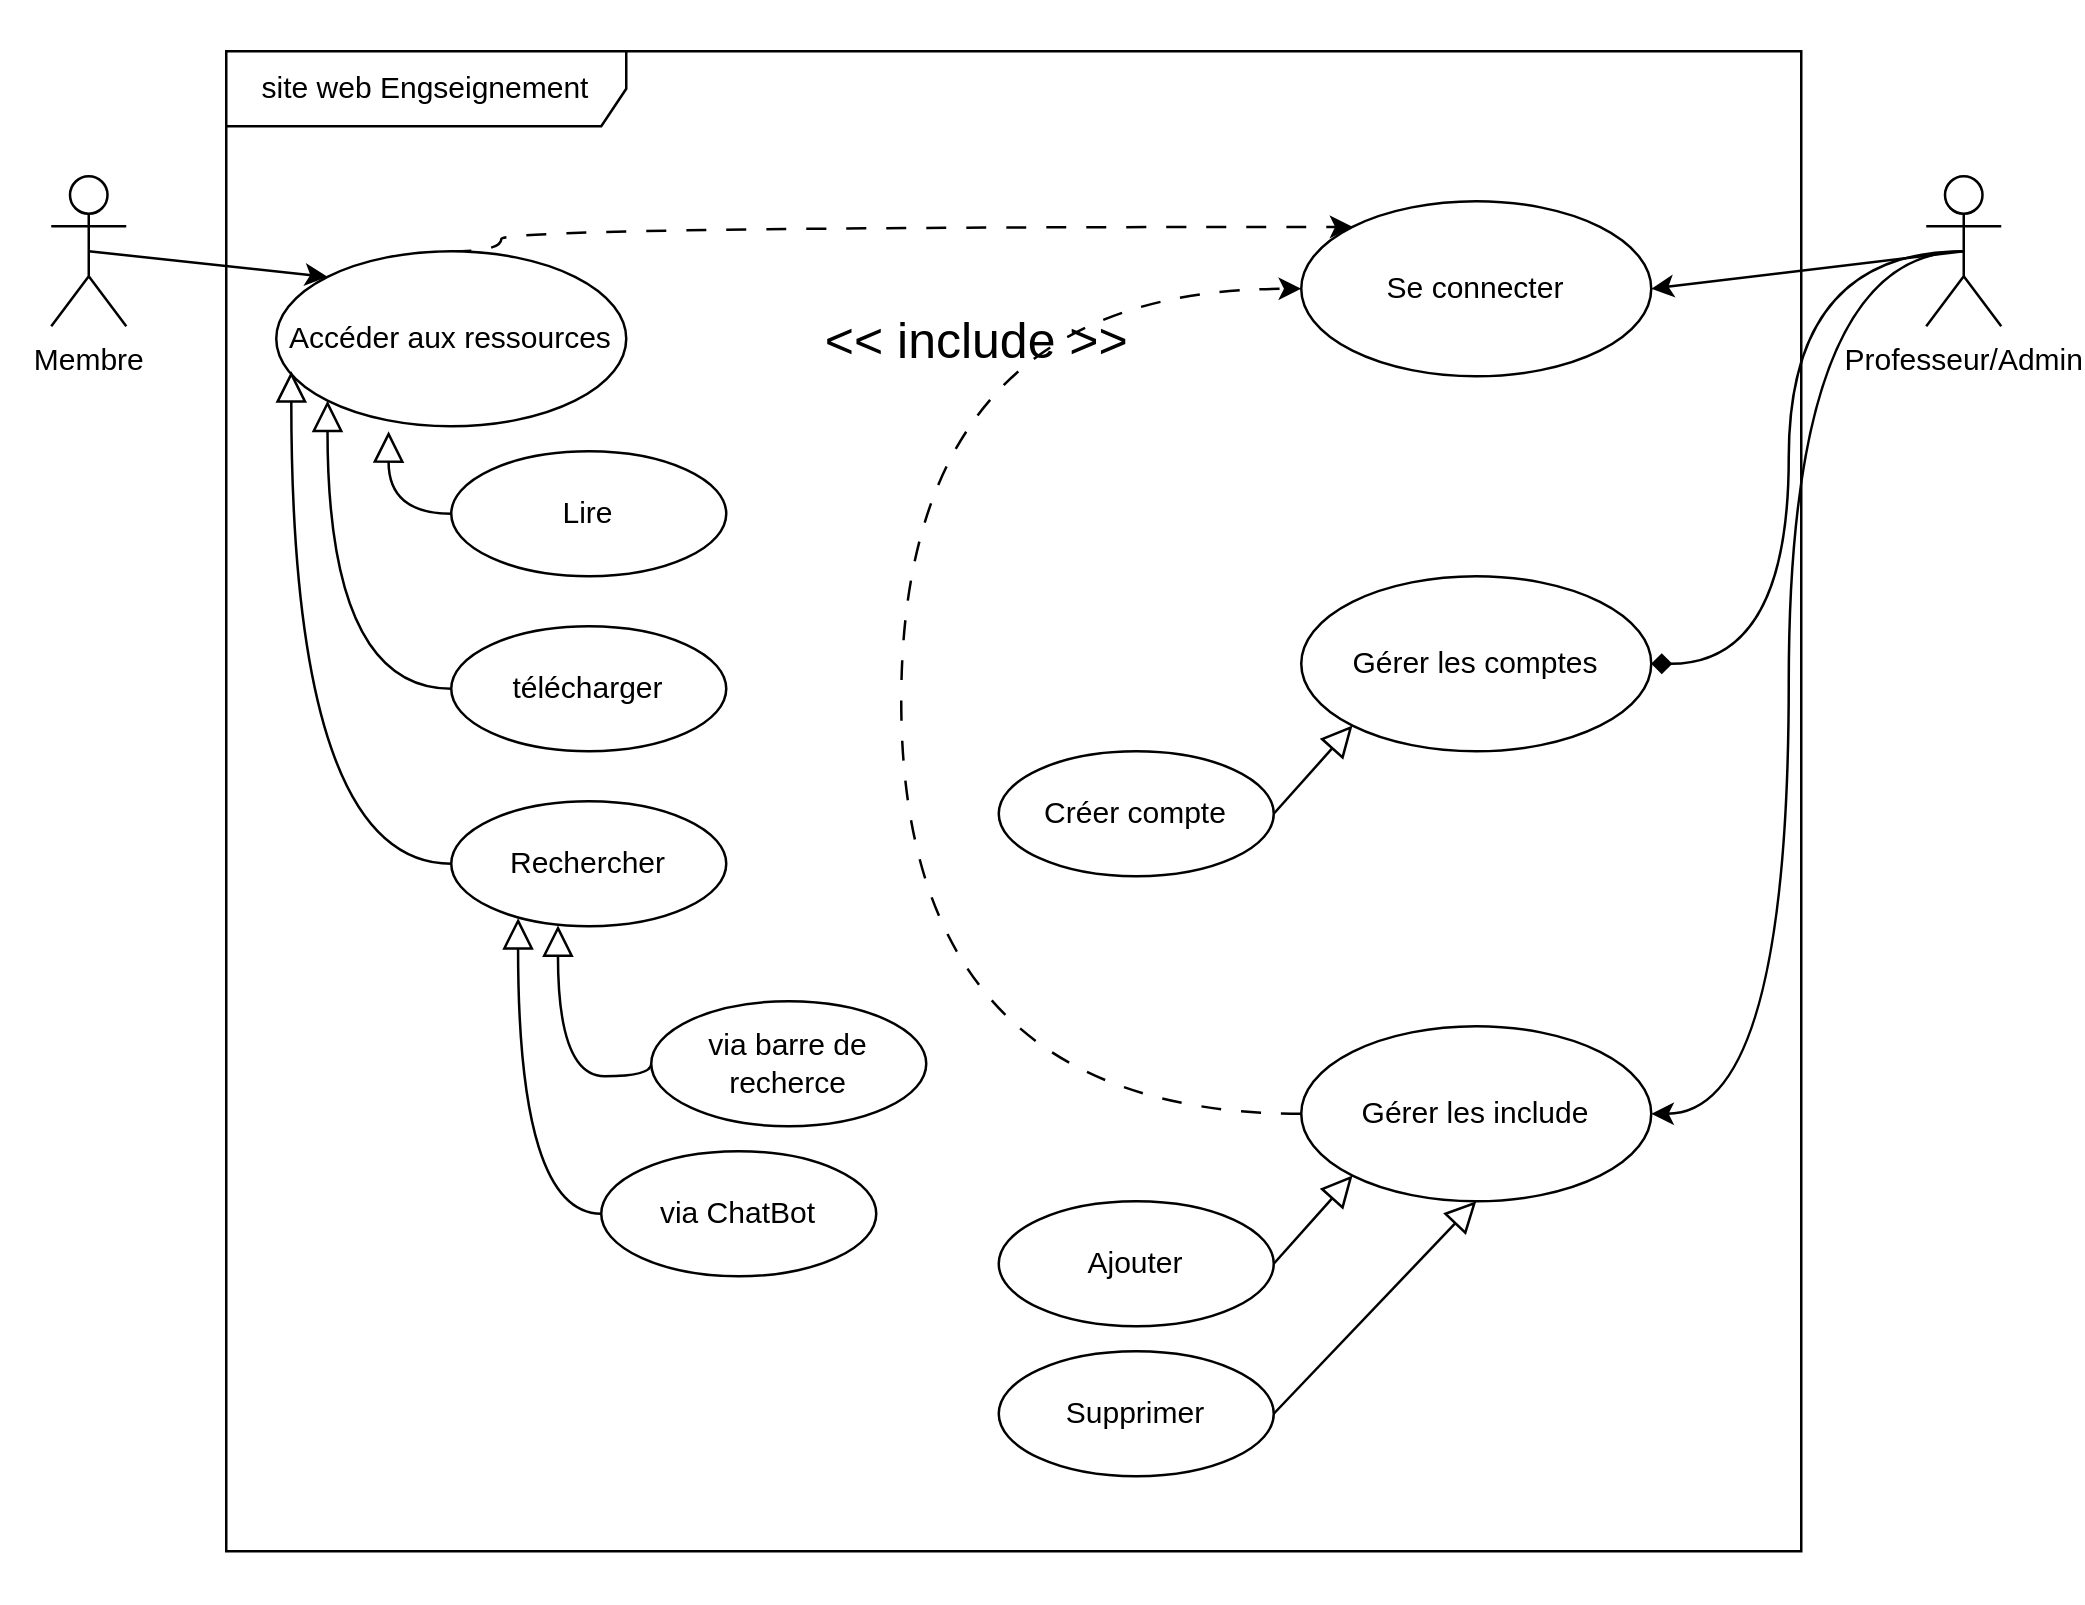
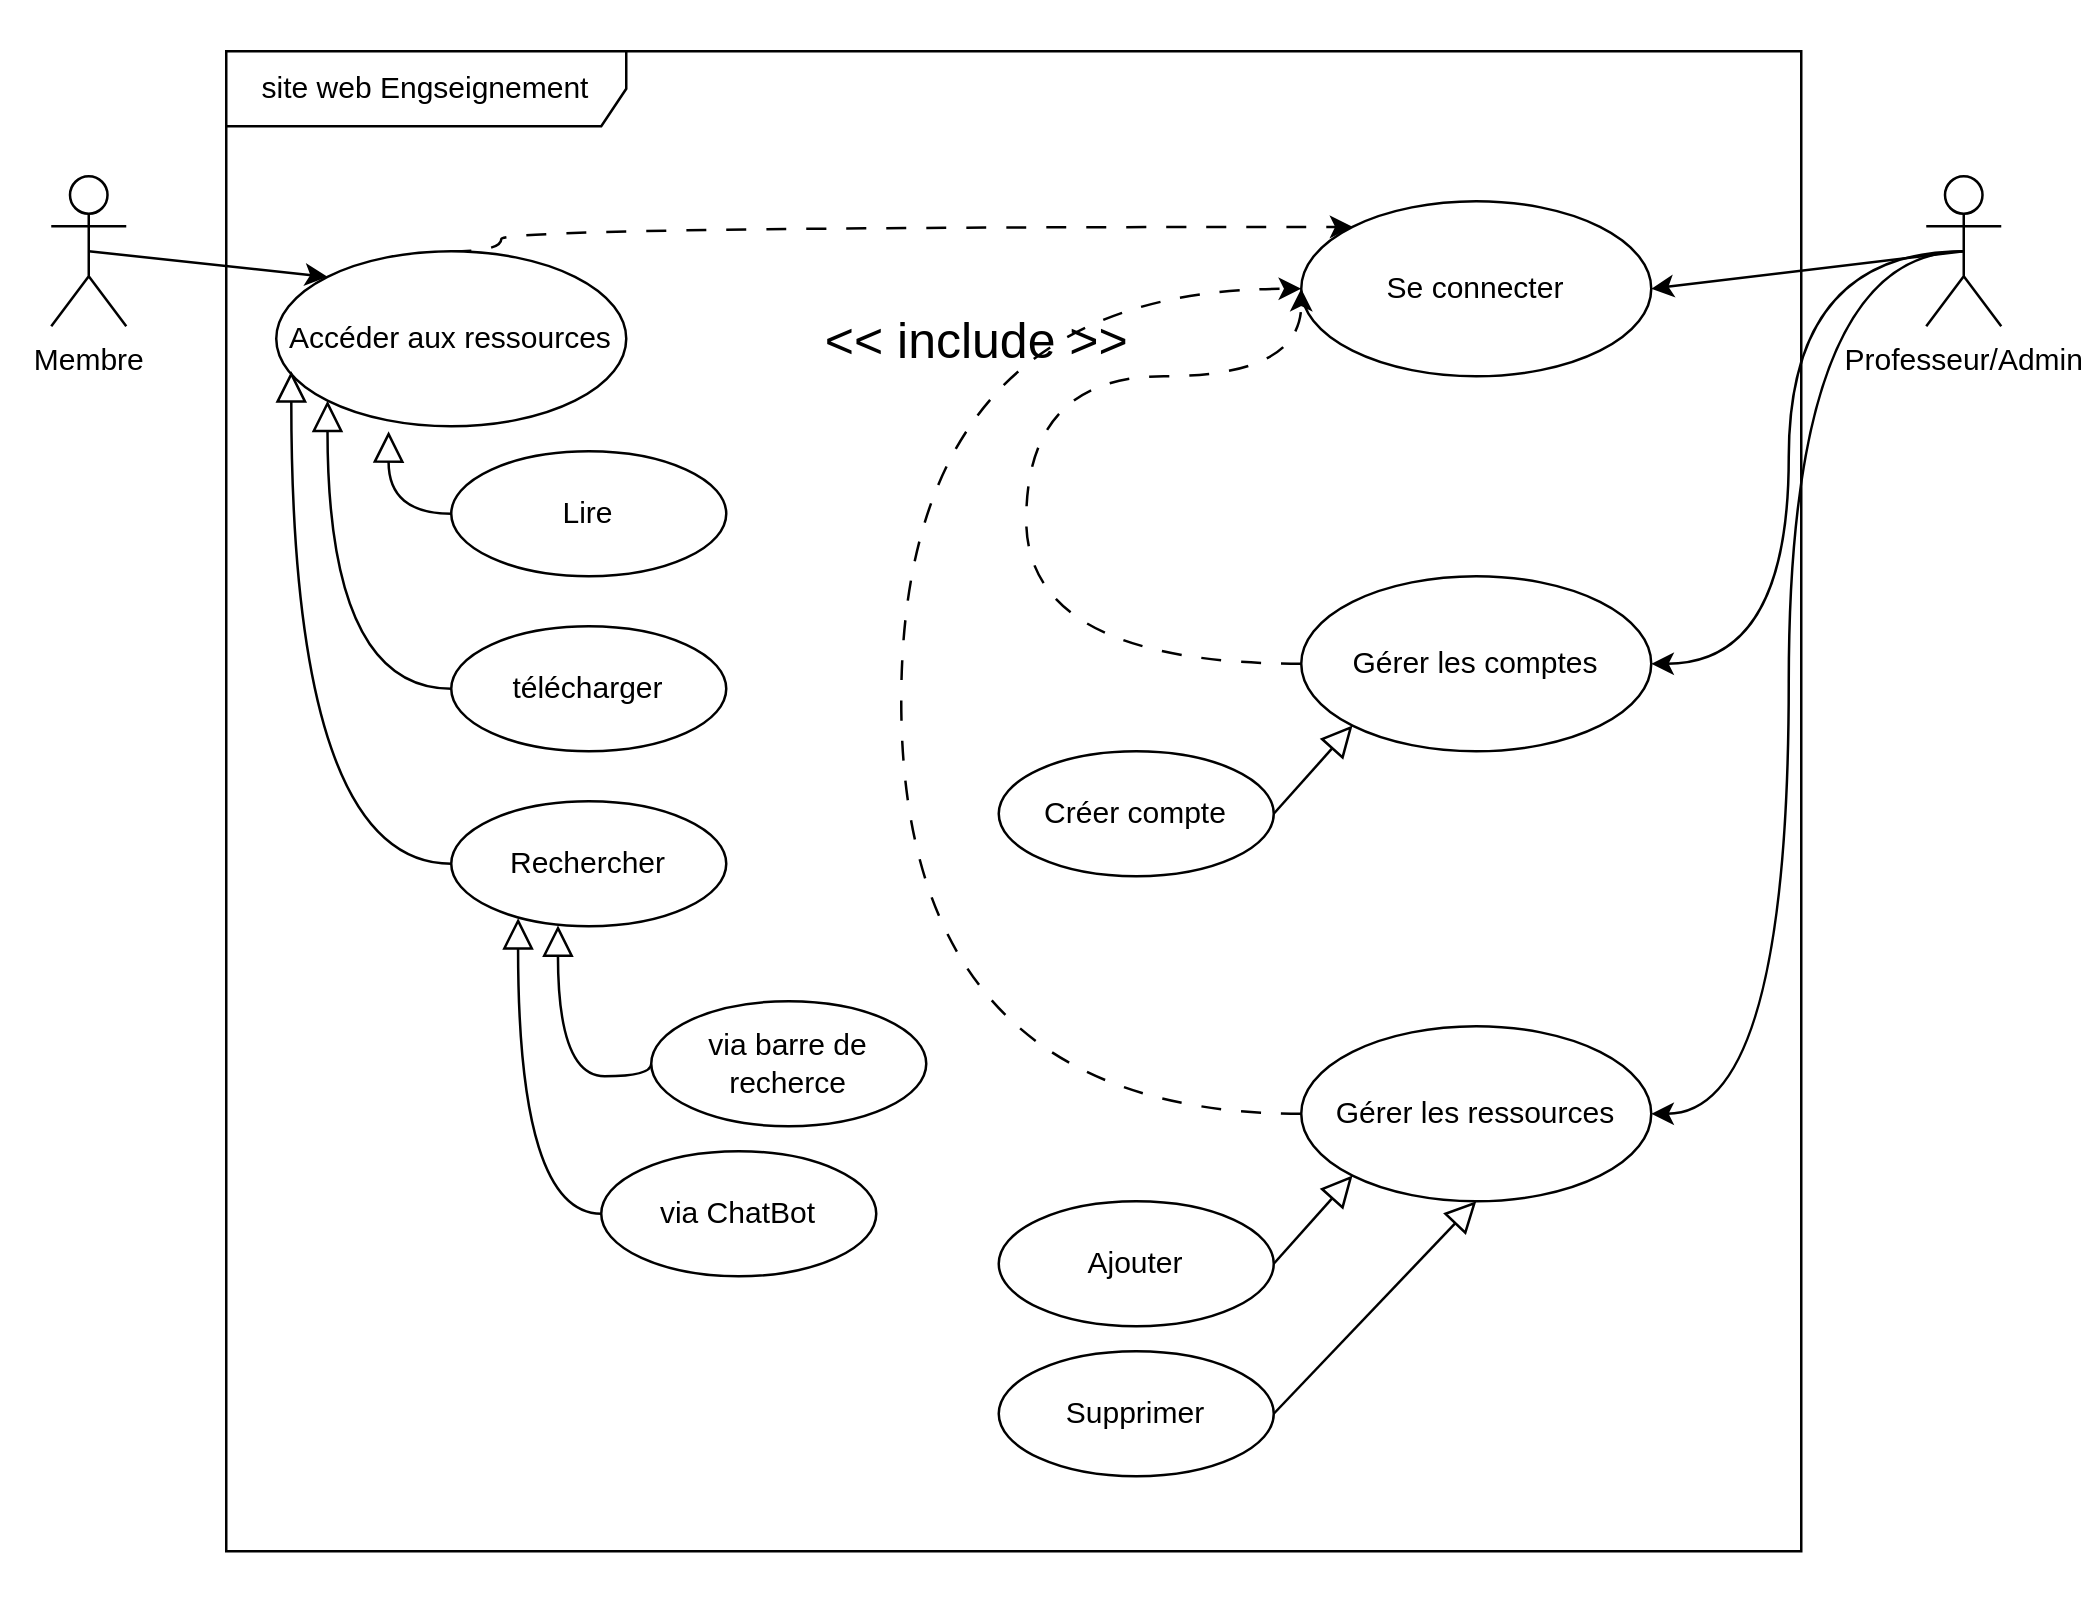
edge "Gérer les comptes" -> "Se connecter": added
edge "Professeur/Admin" -> "Gérer les comptes": arrowhead diamond -> classic
node "Gérer les include": label "Gérer les include" -> "Gérer les ressources"
